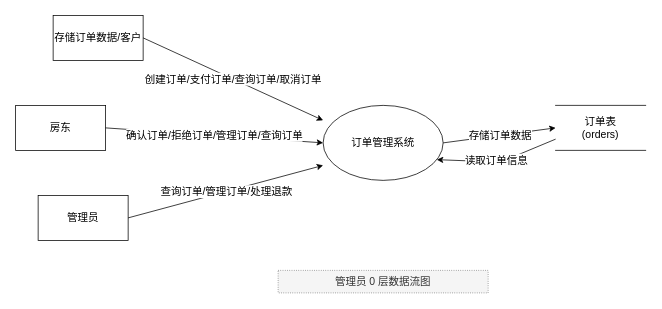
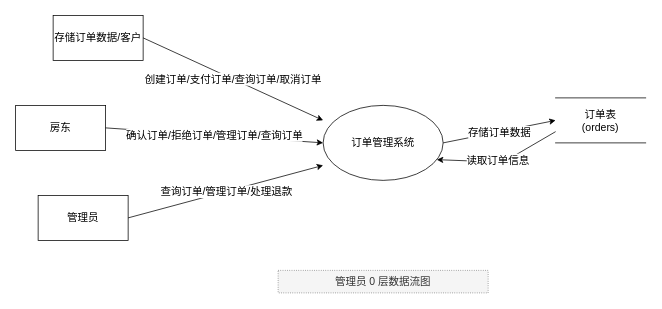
node "订单表 (orders)": moved (600, 128) -> (600, 120)
